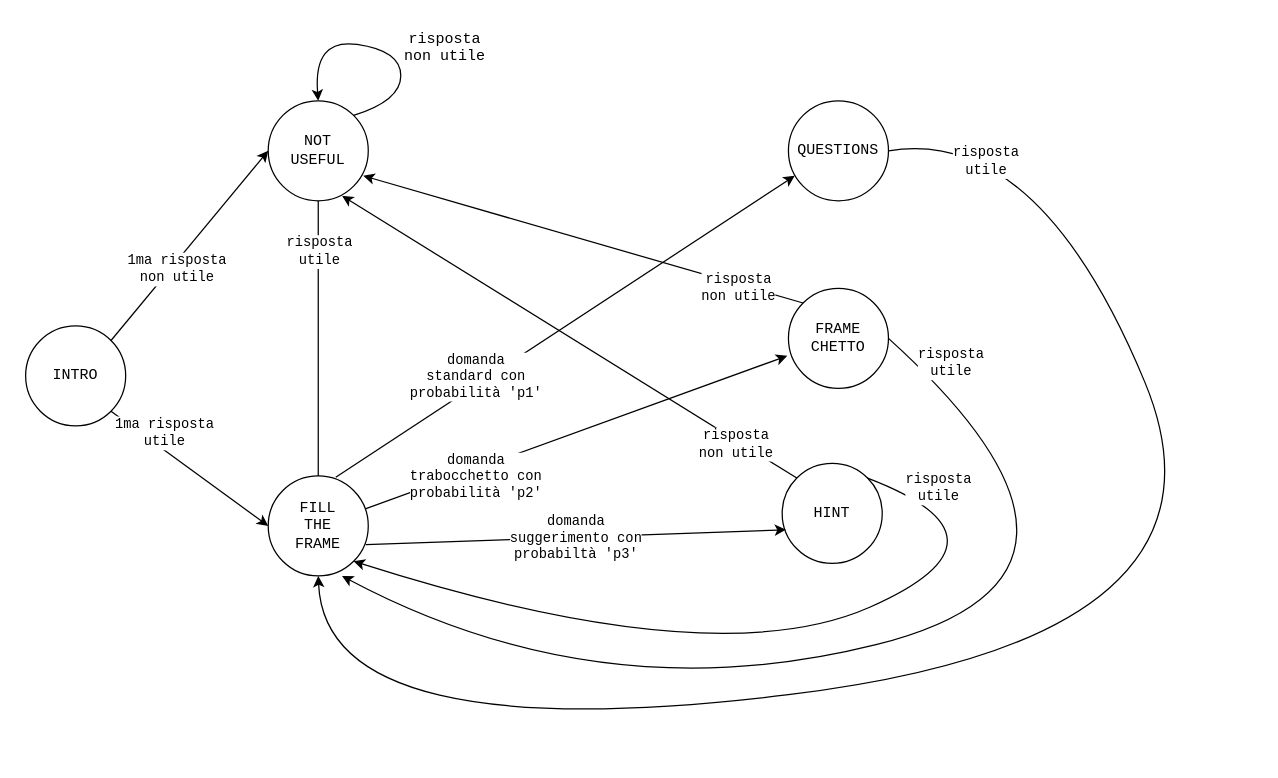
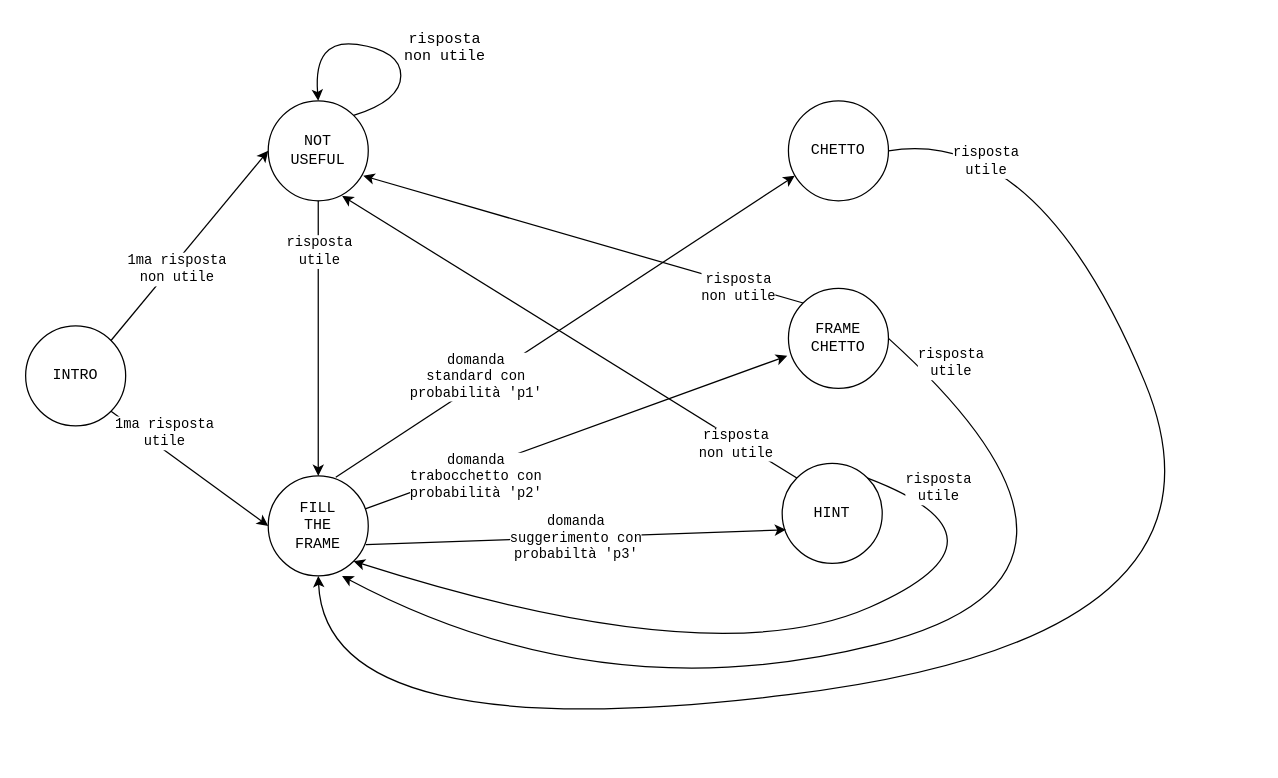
node "QUESTIONS": label "QUESTIONS" -> "CHETTO"
edge "NOT USEFUL" -- "FILL THE FRAME": arrowhead none -> classic
